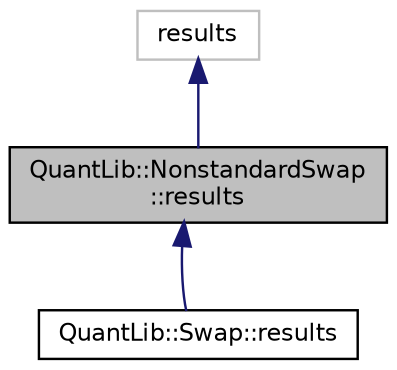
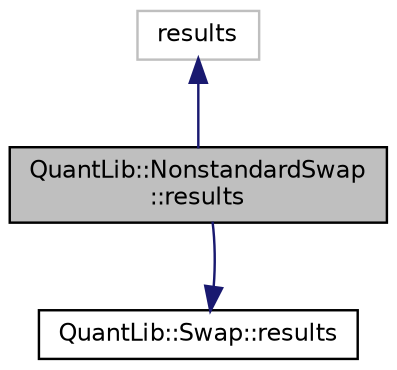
edge "QuantLib::Swap::results" -> "QuantLib::NonstandardSwap ::results": reversed
